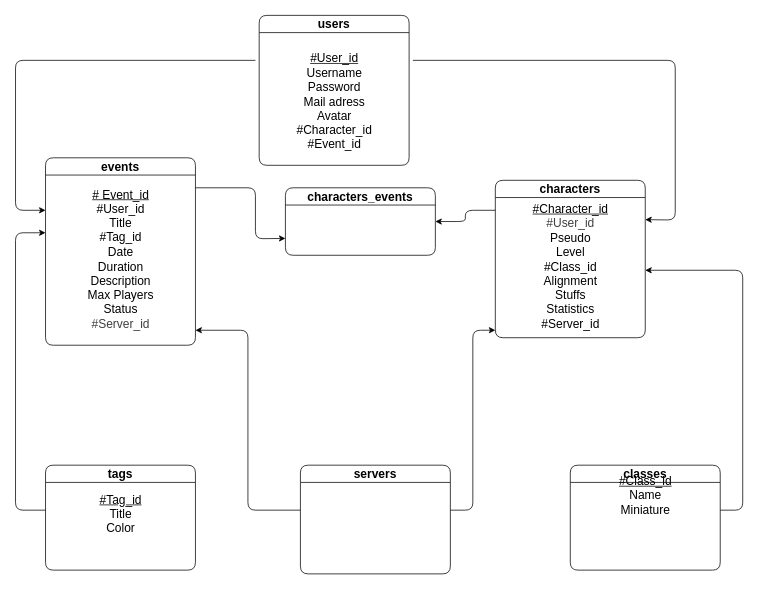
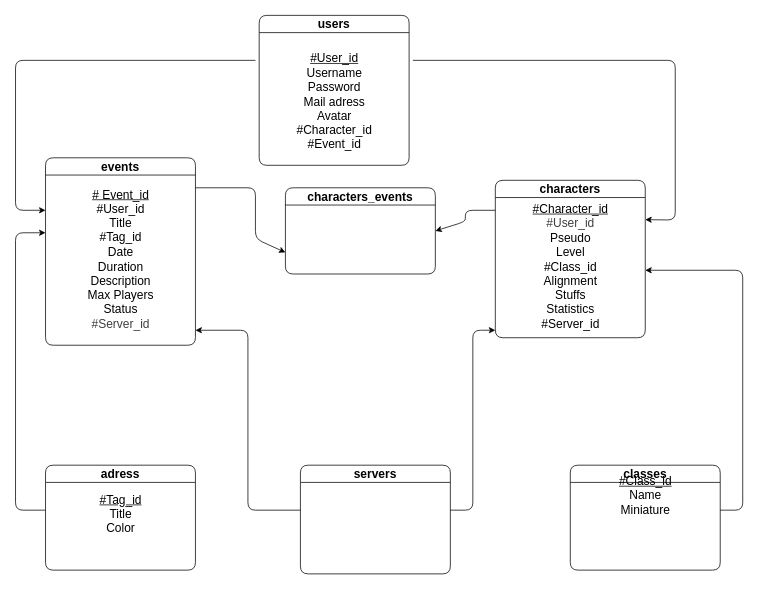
node "characters_events": size 150x68 -> 150x86
node "tags": label "tags" -> "adress"
